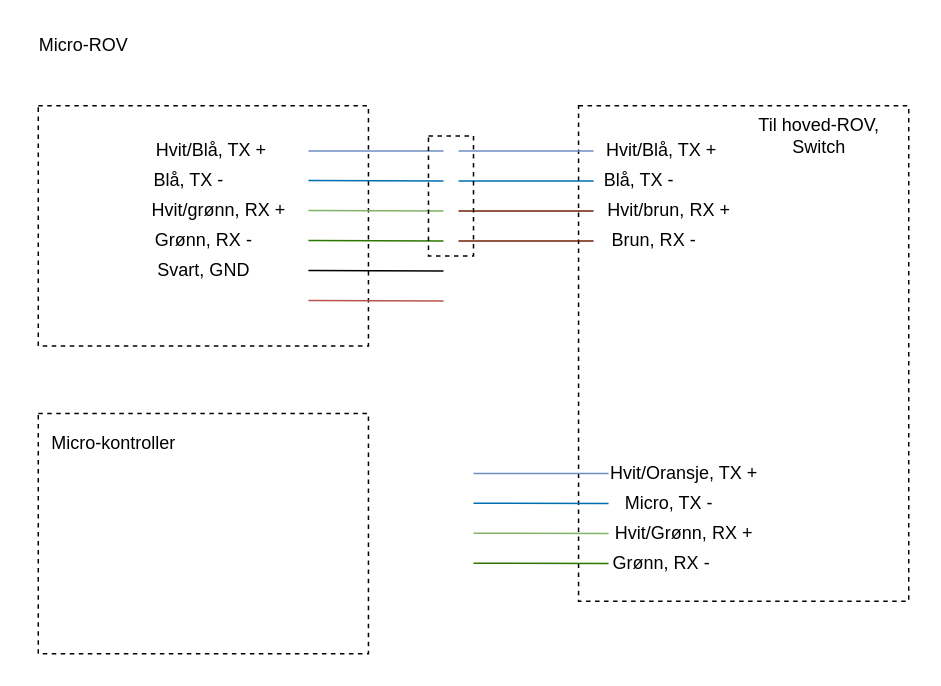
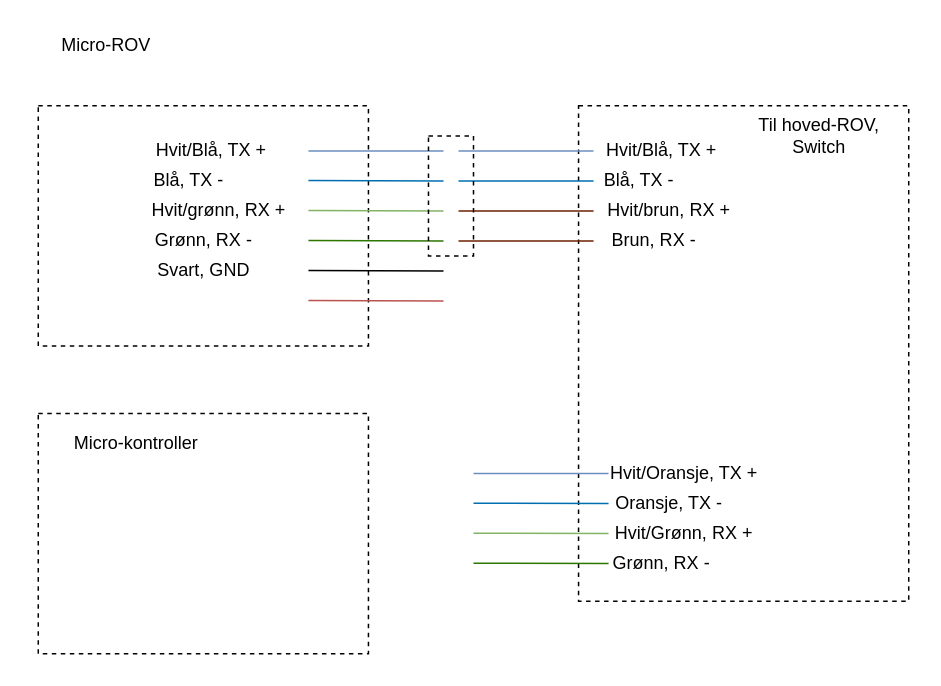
node "Micro-ROV": moved (83, 46) -> (106, 46)
node "Micro-kontroller": moved (113, 443) -> (136, 443)
node "Micro, TX -": label "Micro, TX -" -> "Oransje, TX -"
